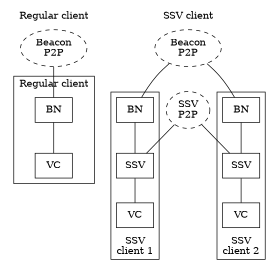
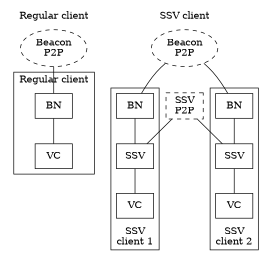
node "SSV P2P": shape ellipse -> box
